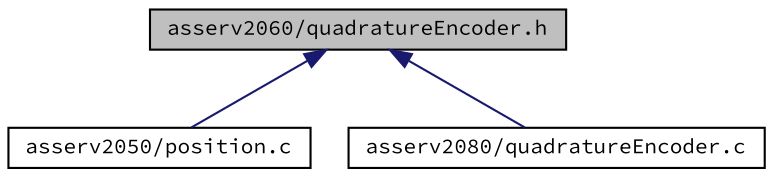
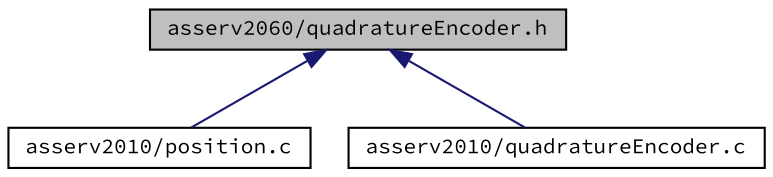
node "asserv2050/position.c": label "asserv2050/position.c" -> "asserv2010/position.c"
node "asserv2080/quadratureEncoder.c": label "asserv2080/quadratureEncoder.c" -> "asserv2010/quadratureEncoder.c"
